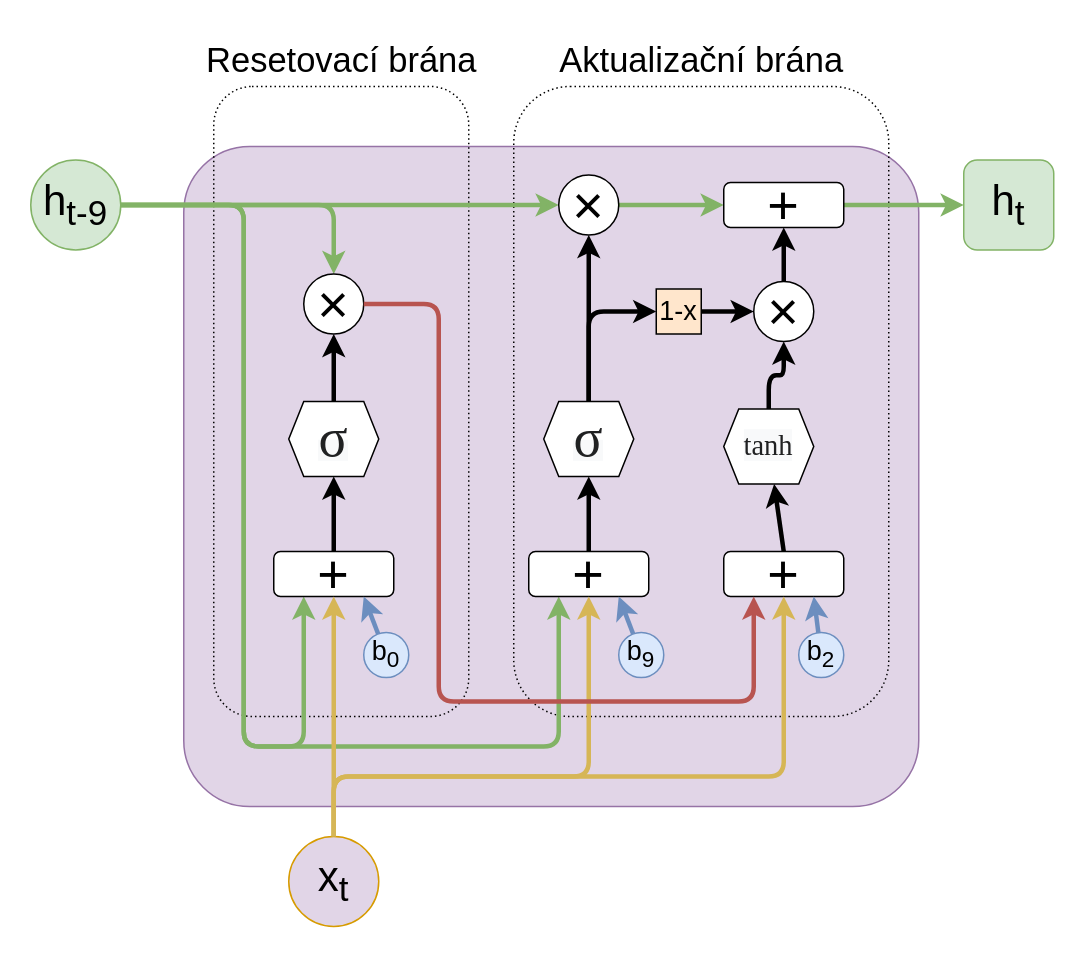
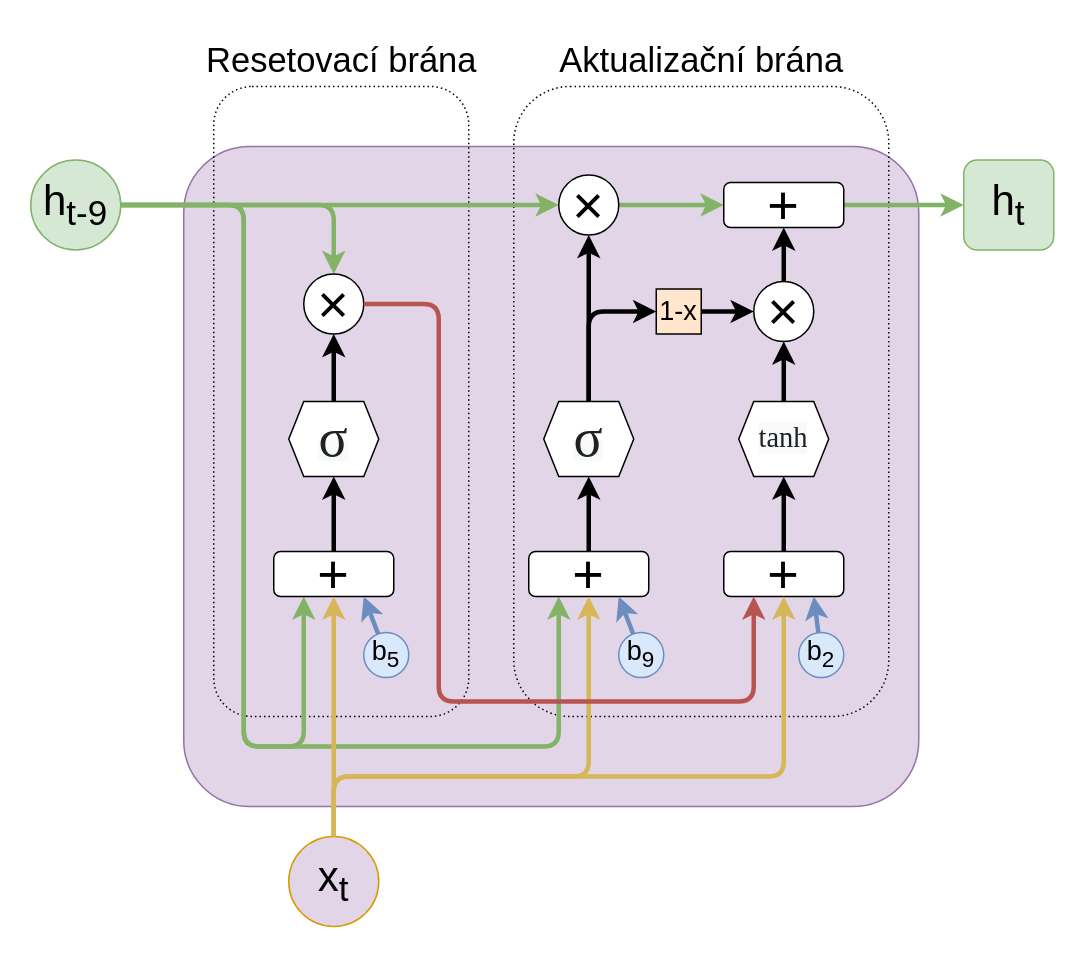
node "tanh": moved (769, 446) -> (784, 439)
node "b0": label "b0" -> "b5"
